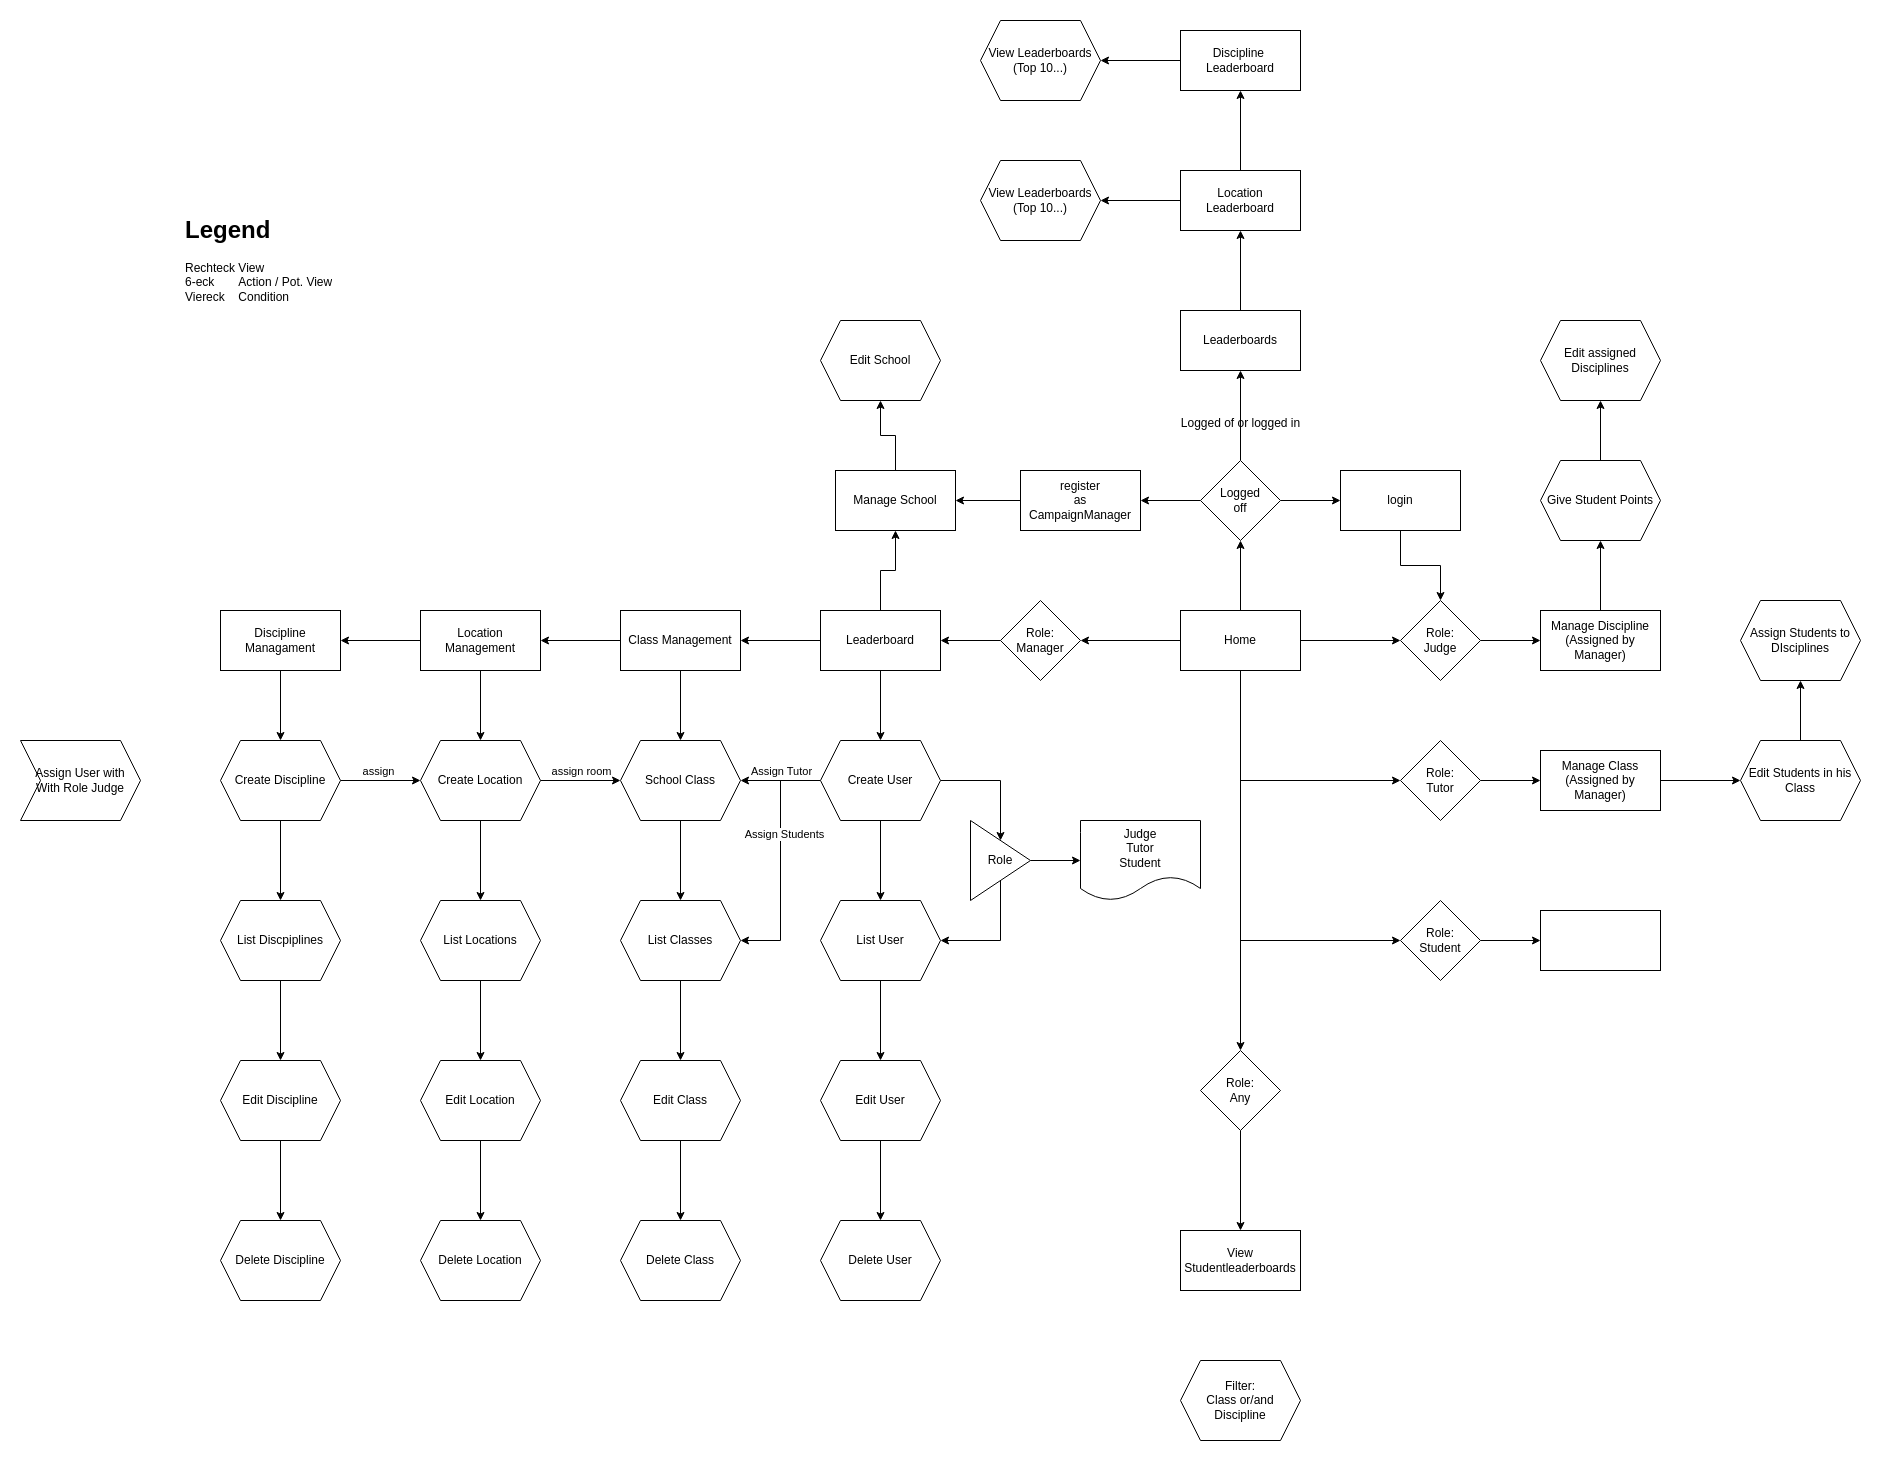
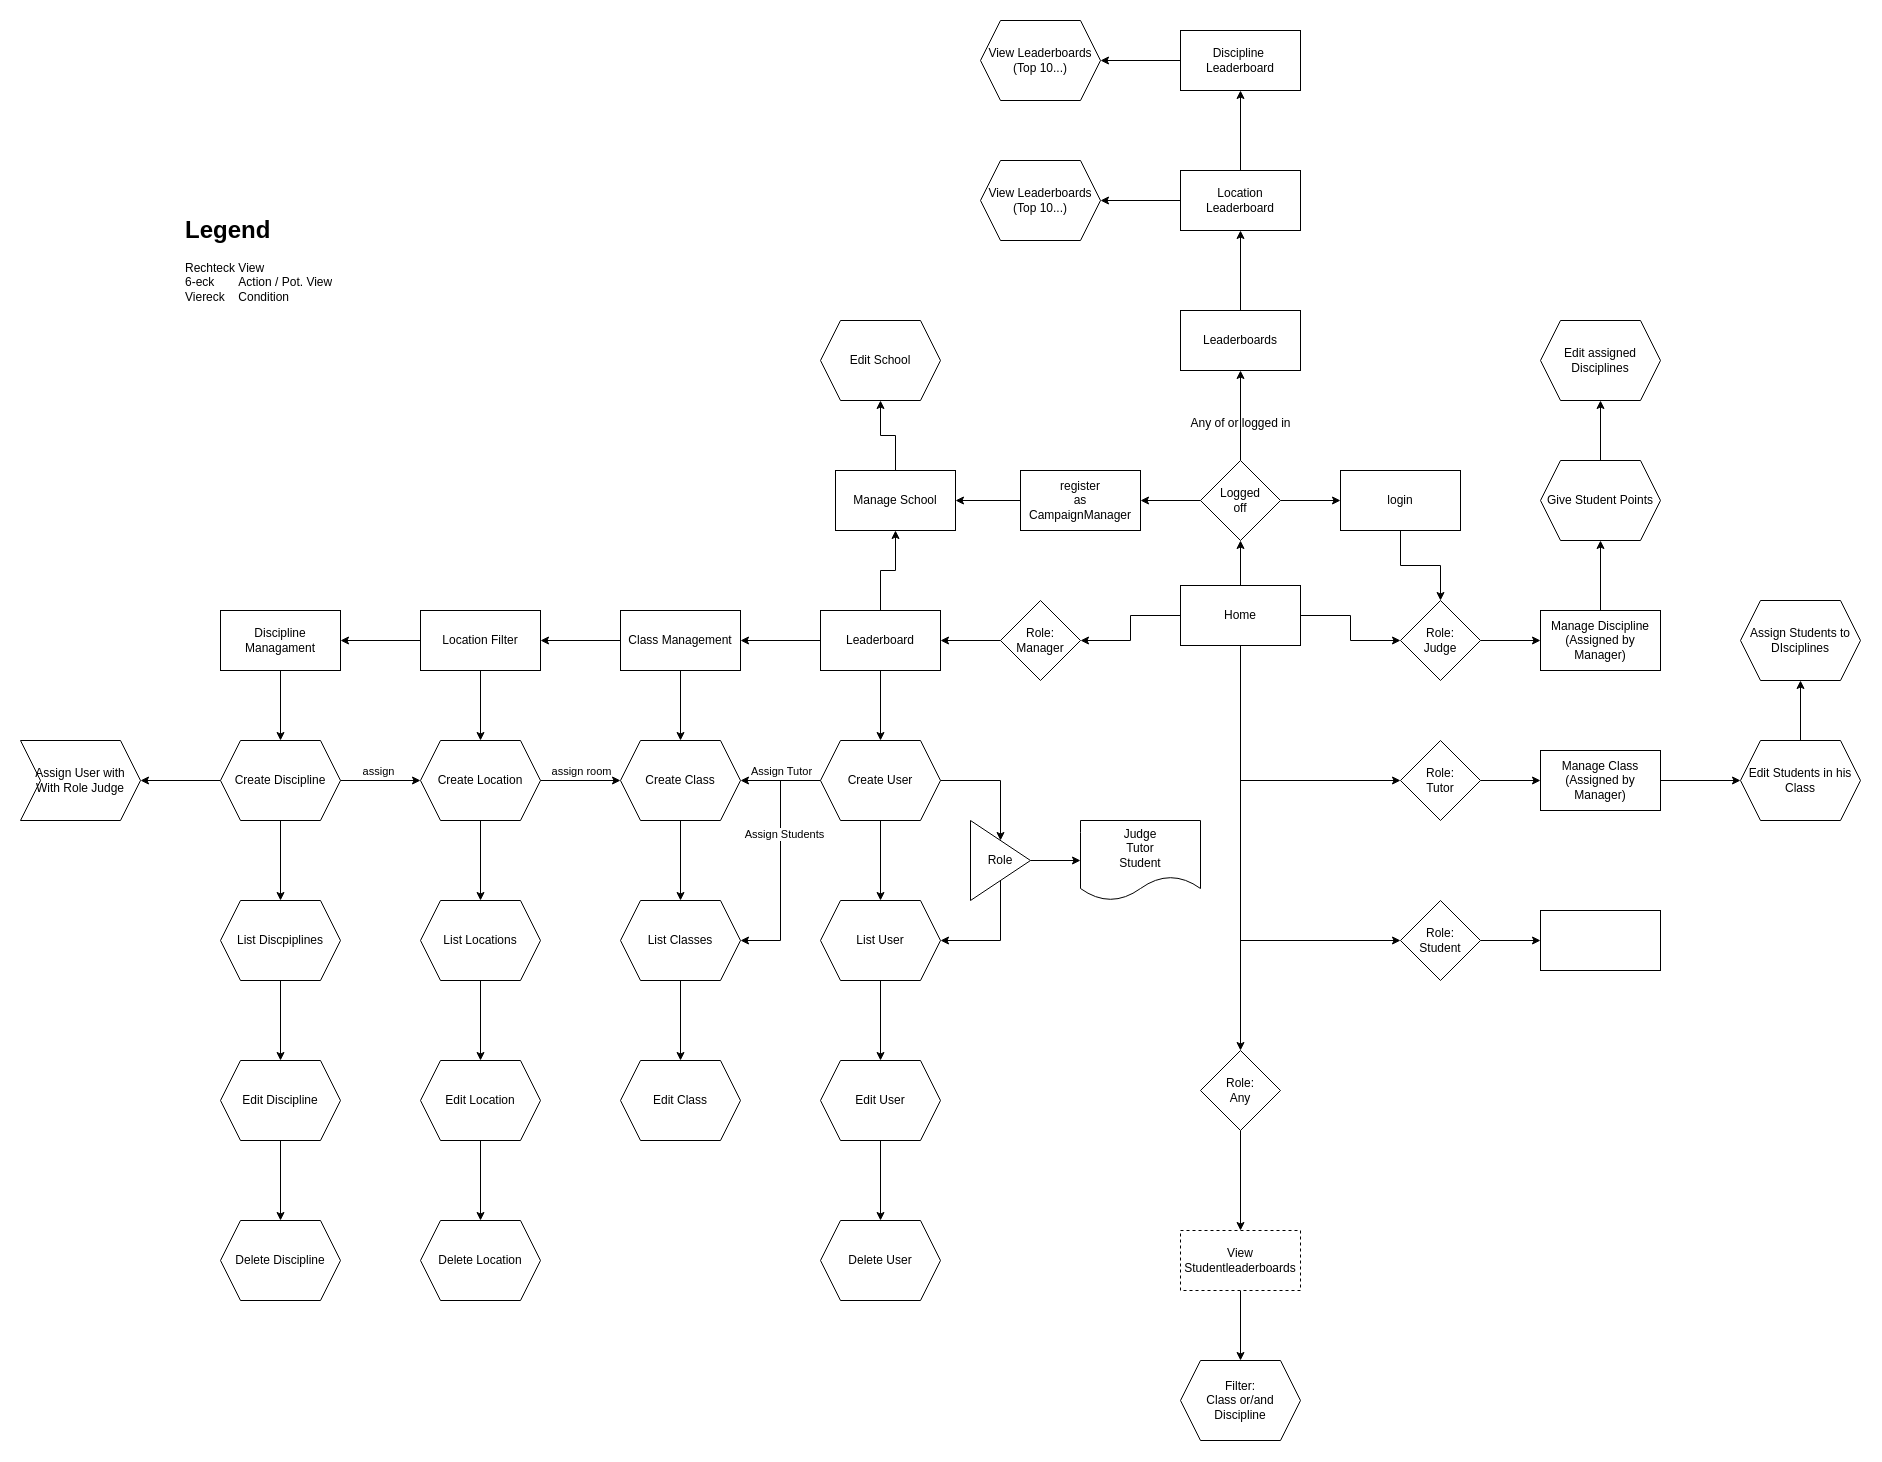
node "Logged of or logged in": label "Logged of or logged in" -> "Any of or logged in"
node "Location Management": label "Location Management" -> "Location Filter"
node "Home": moved (1241, 641) -> (1241, 616)
edge "Create Discipline" -> "Assign User with With Role Judge": added
node "School Class": label "School Class" -> "Create Class"
edge "Edit Class" -> "Delete Class": removed
node "Delete Class": removed
node "View Studentleaderboards": style solid -> dashed
edge "View Studentleaderboards" -> "Filter: Class or/and Discipline": added
